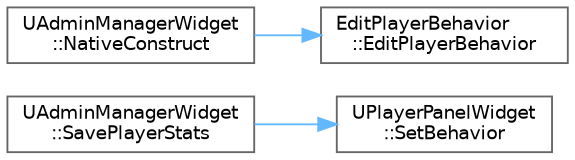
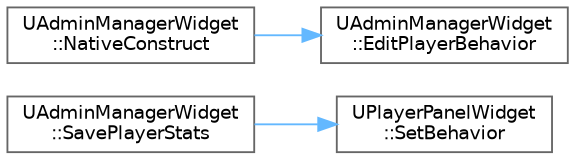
node "EditPlayerBehavior ::EditPlayerBehavior": label "EditPlayerBehavior ::EditPlayerBehavior" -> "UAdminManagerWidget ::EditPlayerBehavior"
